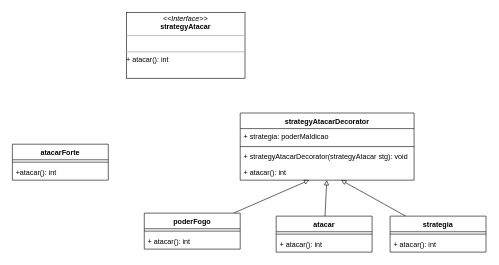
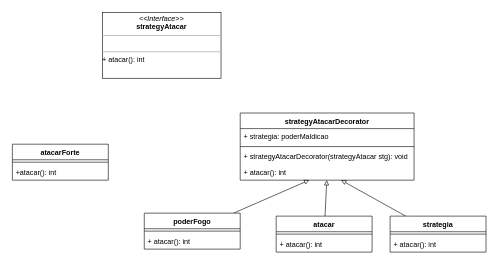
node "<<Interface>> strategyAtacar + atacar(): int": moved (186, 45) -> (162, 45)
